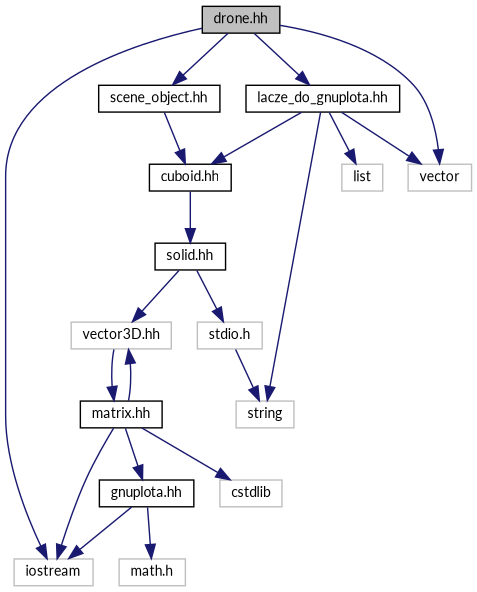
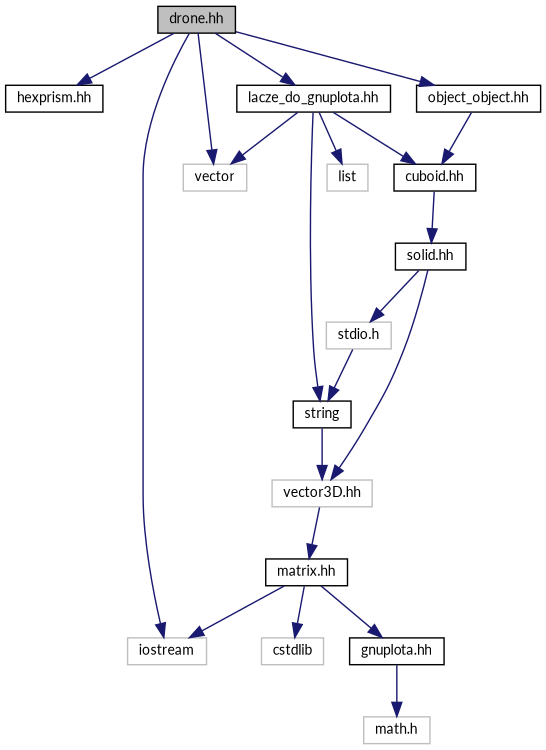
node "hexprism.hh": added
node "scene_object.hh": label "scene_object.hh" -> "object_object.hh"
edge "matrix.hh" -> "vector3D.hh": now "string" -> "vector3D.hh"
node "string": color grey75 -> black
edge "gnuplota.hh" -> "iostream": removed
